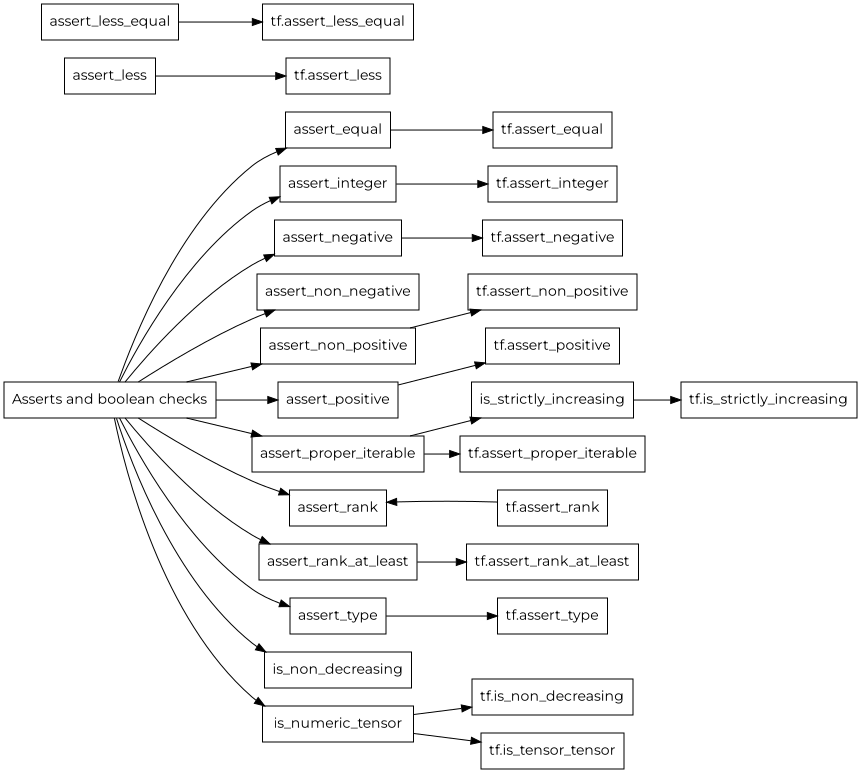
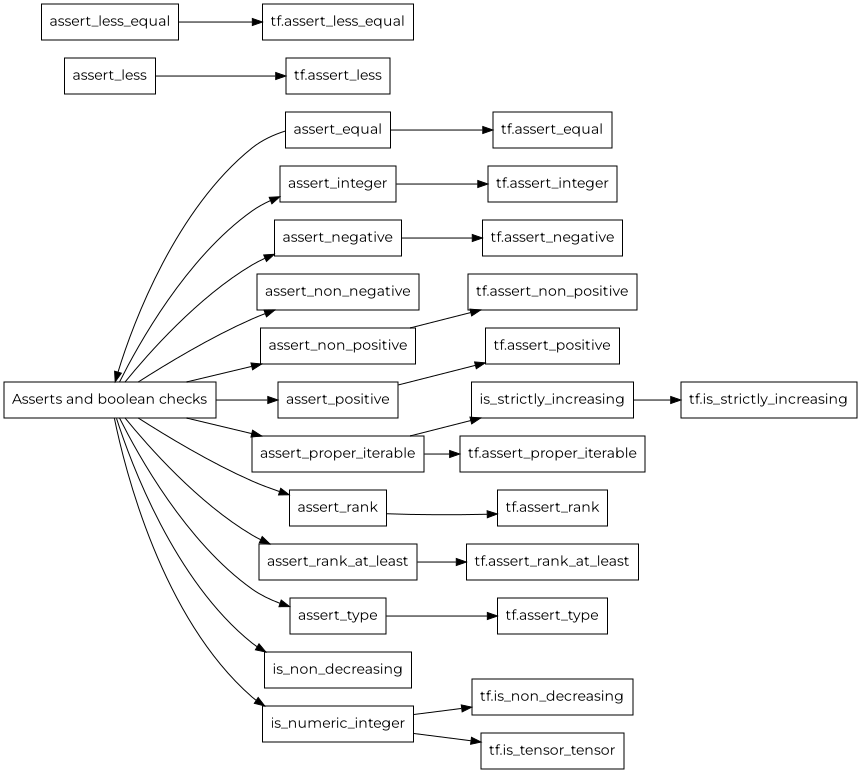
edge "Asserts and boolean checks" -> "assert_equal": reversed
edge "tf.assert_rank" -> "assert_rank": reversed
node "is_numeric_tensor": label "is_numeric_tensor" -> "is_numeric_integer"
